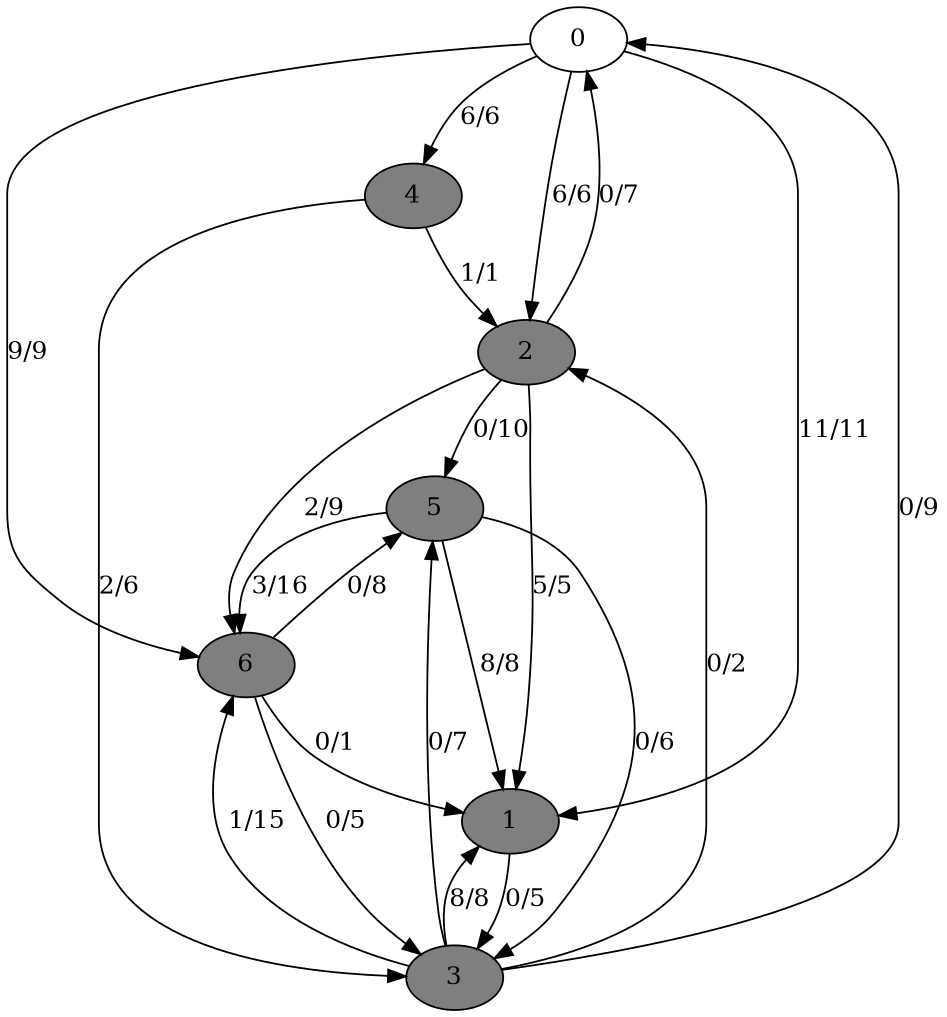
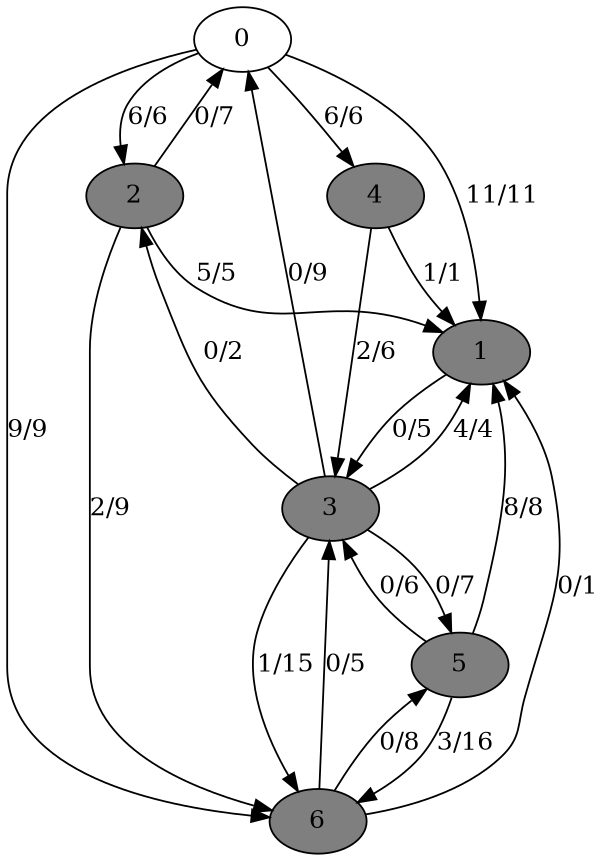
edge "4" -> "2": now "4" -> "1"
edge "2" -> "5": removed, label "0/10"
edge "3" -> "1": label "8/8" -> "4/4"
